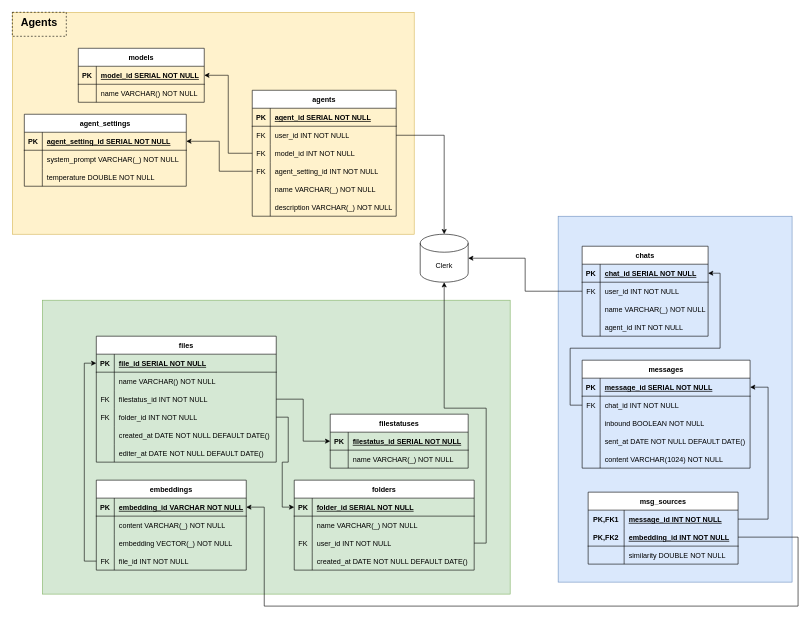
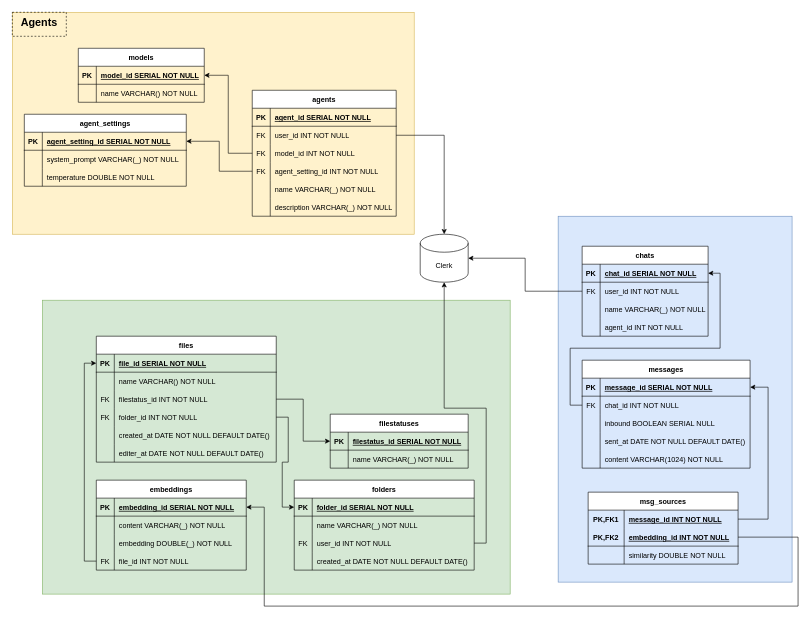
node "inbound BOOLEAN NOT NULL": label "inbound BOOLEAN NOT NULL" -> "inbound BOOLEAN SERIAL NULL"
node "embedding_id VARCHAR NOT NULL": label "embedding_id VARCHAR NOT NULL" -> "embedding_id SERIAL NOT NULL"
node "embedding VECTOR(_) NOT NULL": label "embedding VECTOR(_) NOT NULL" -> "embedding DOUBLE(_) NOT NULL"
